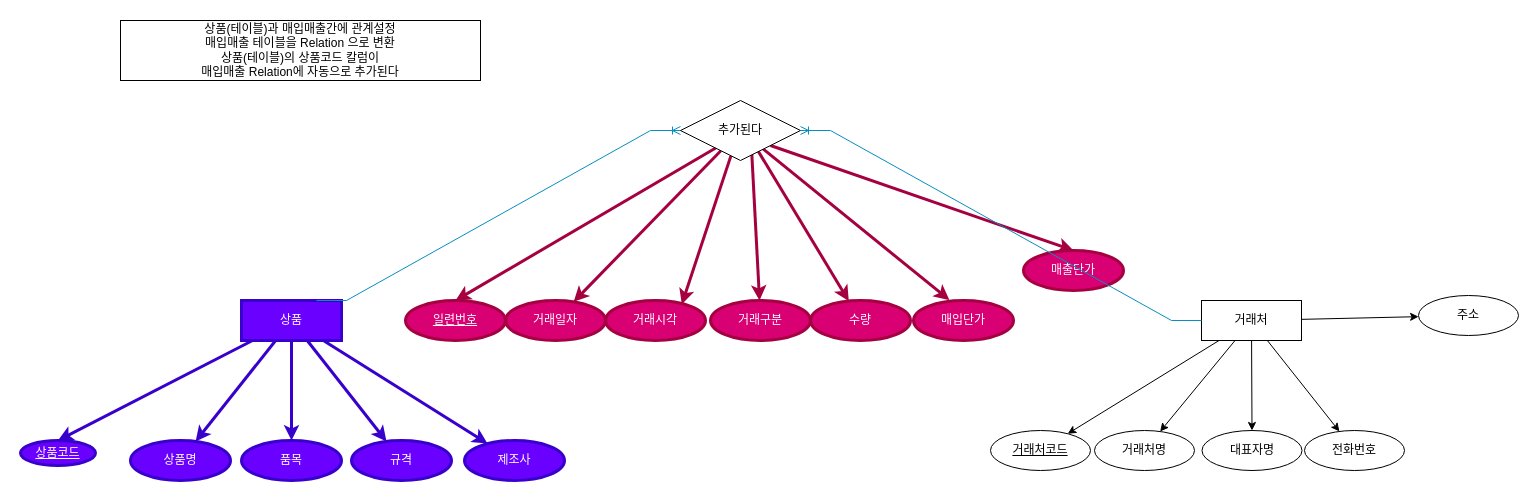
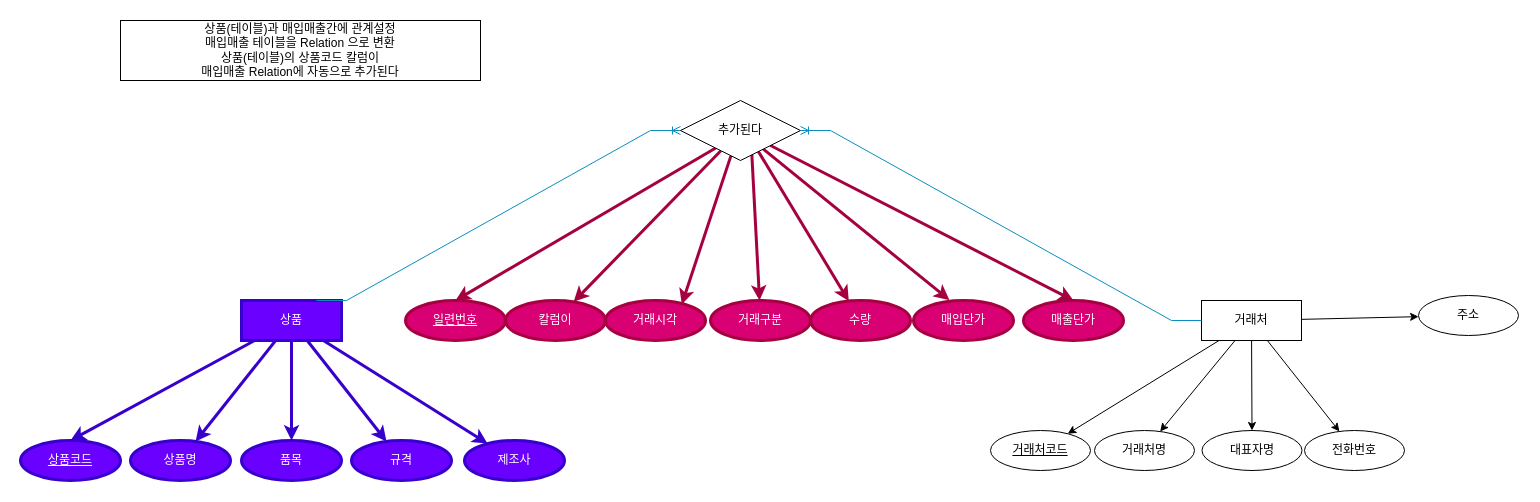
node "매출단가": moved (1074, 271) -> (1074, 321)
node "거래일자": label "거래일자" -> "칼럼이"
node "상품코드": size 75x25 -> 100x40
